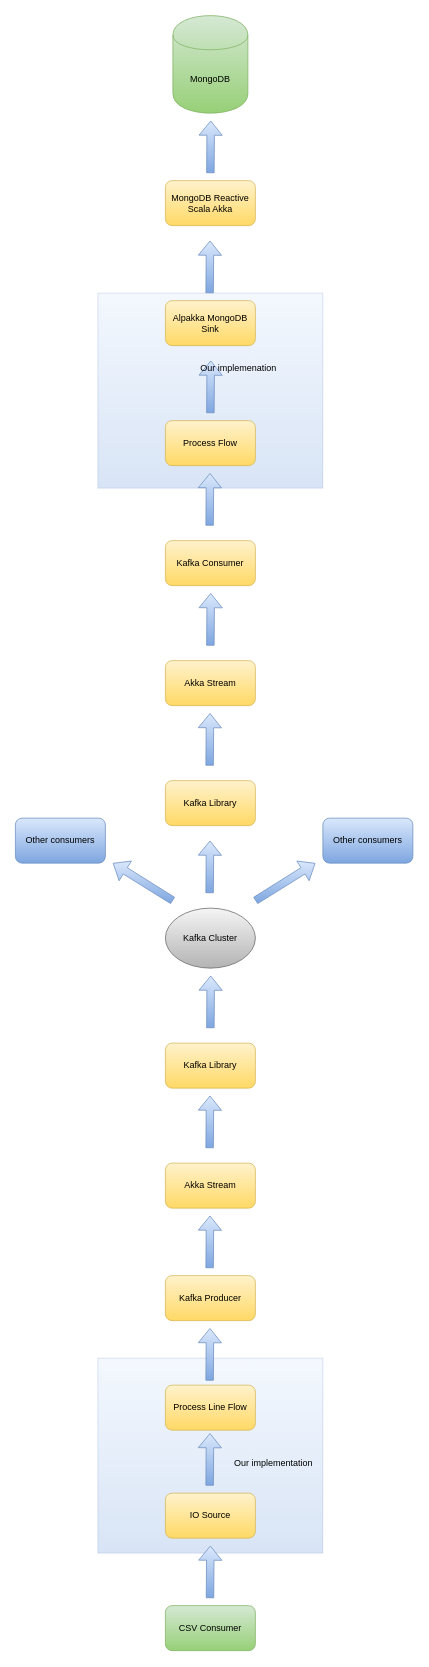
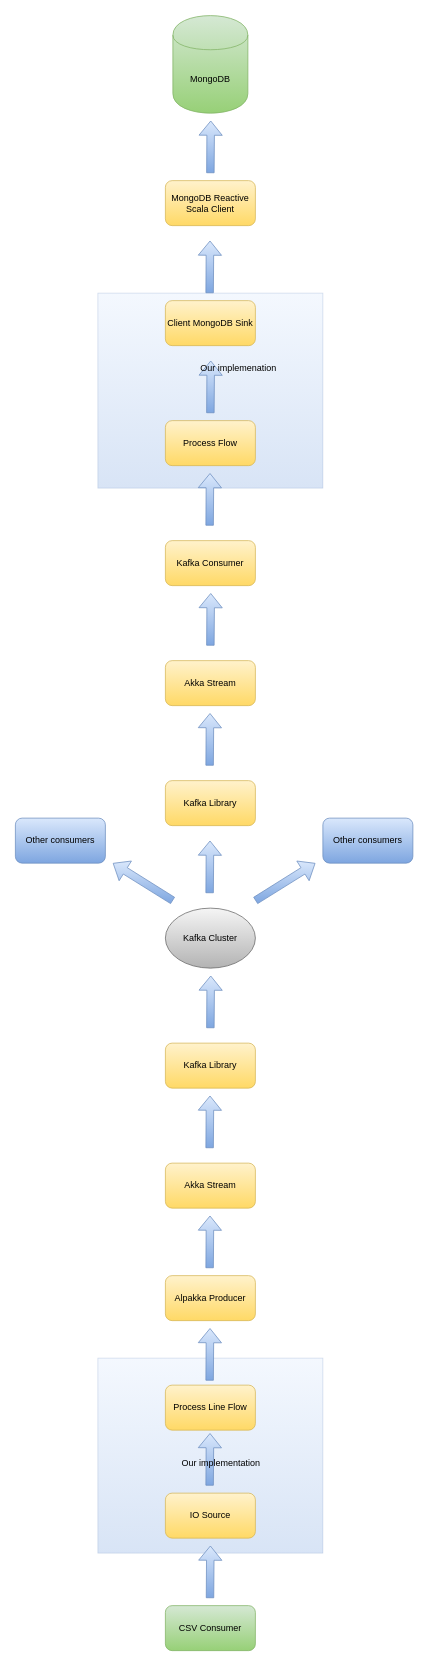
node "MongoDB Reactive Scala Akka": label "MongoDB Reactive Scala Akka" -> "MongoDB Reactive Scala Client"
node "Alpakka MongoDB Sink": label "Alpakka MongoDB Sink" -> "Client MongoDB Sink"
node "Kafka Producer": label "Kafka Producer" -> "Alpakka Producer"
node "Our implementation": moved (278, 1463) -> (225, 1463)
